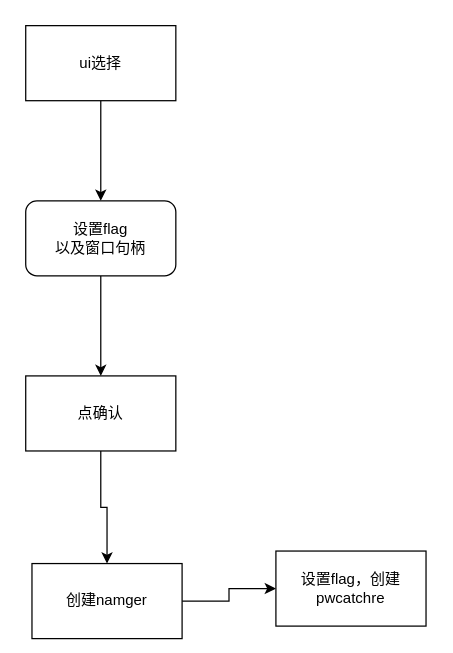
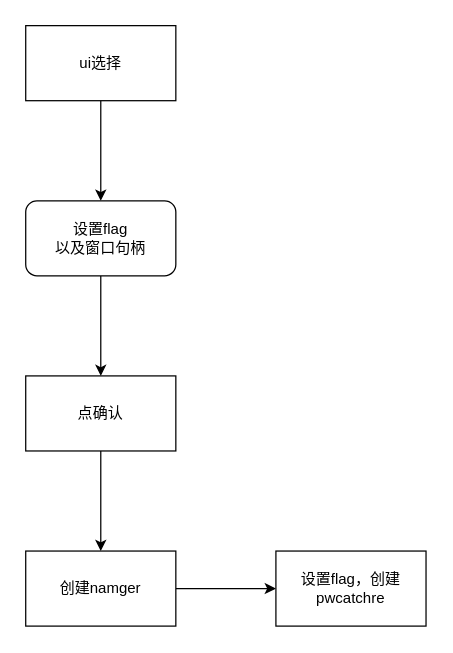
node "创建namger": moved (107, 601) -> (101, 588)
